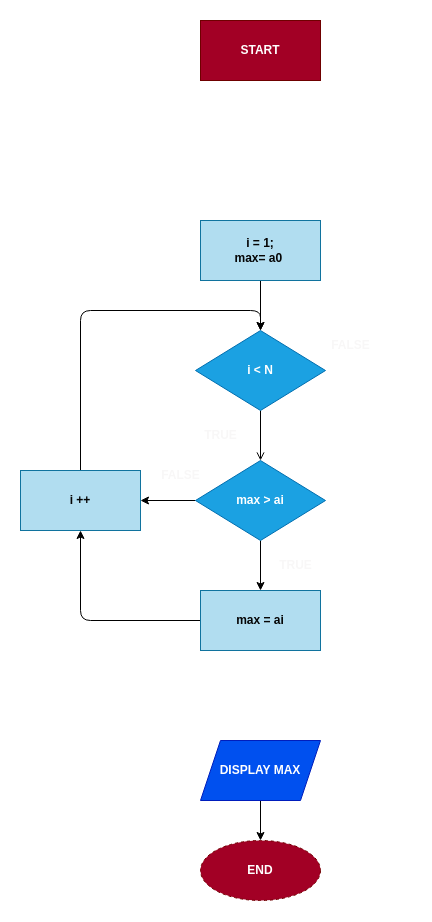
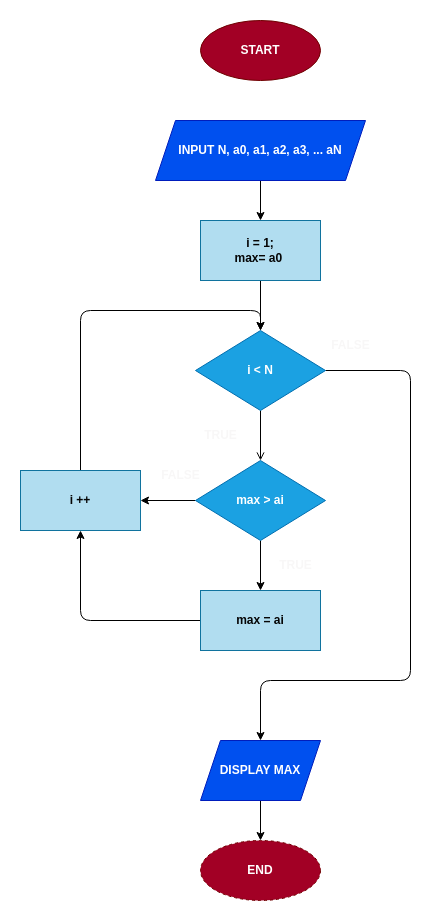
node "START": shape rectangle -> ellipse
node "INPUT N, a0, a1, a2, a3, ... aN": added
edge "INPUT N, a0, a1, a2, a3, ... aN" -> "i = 1; max= a0": added
edge "i < N" -> "DISPLAY MAX": added
